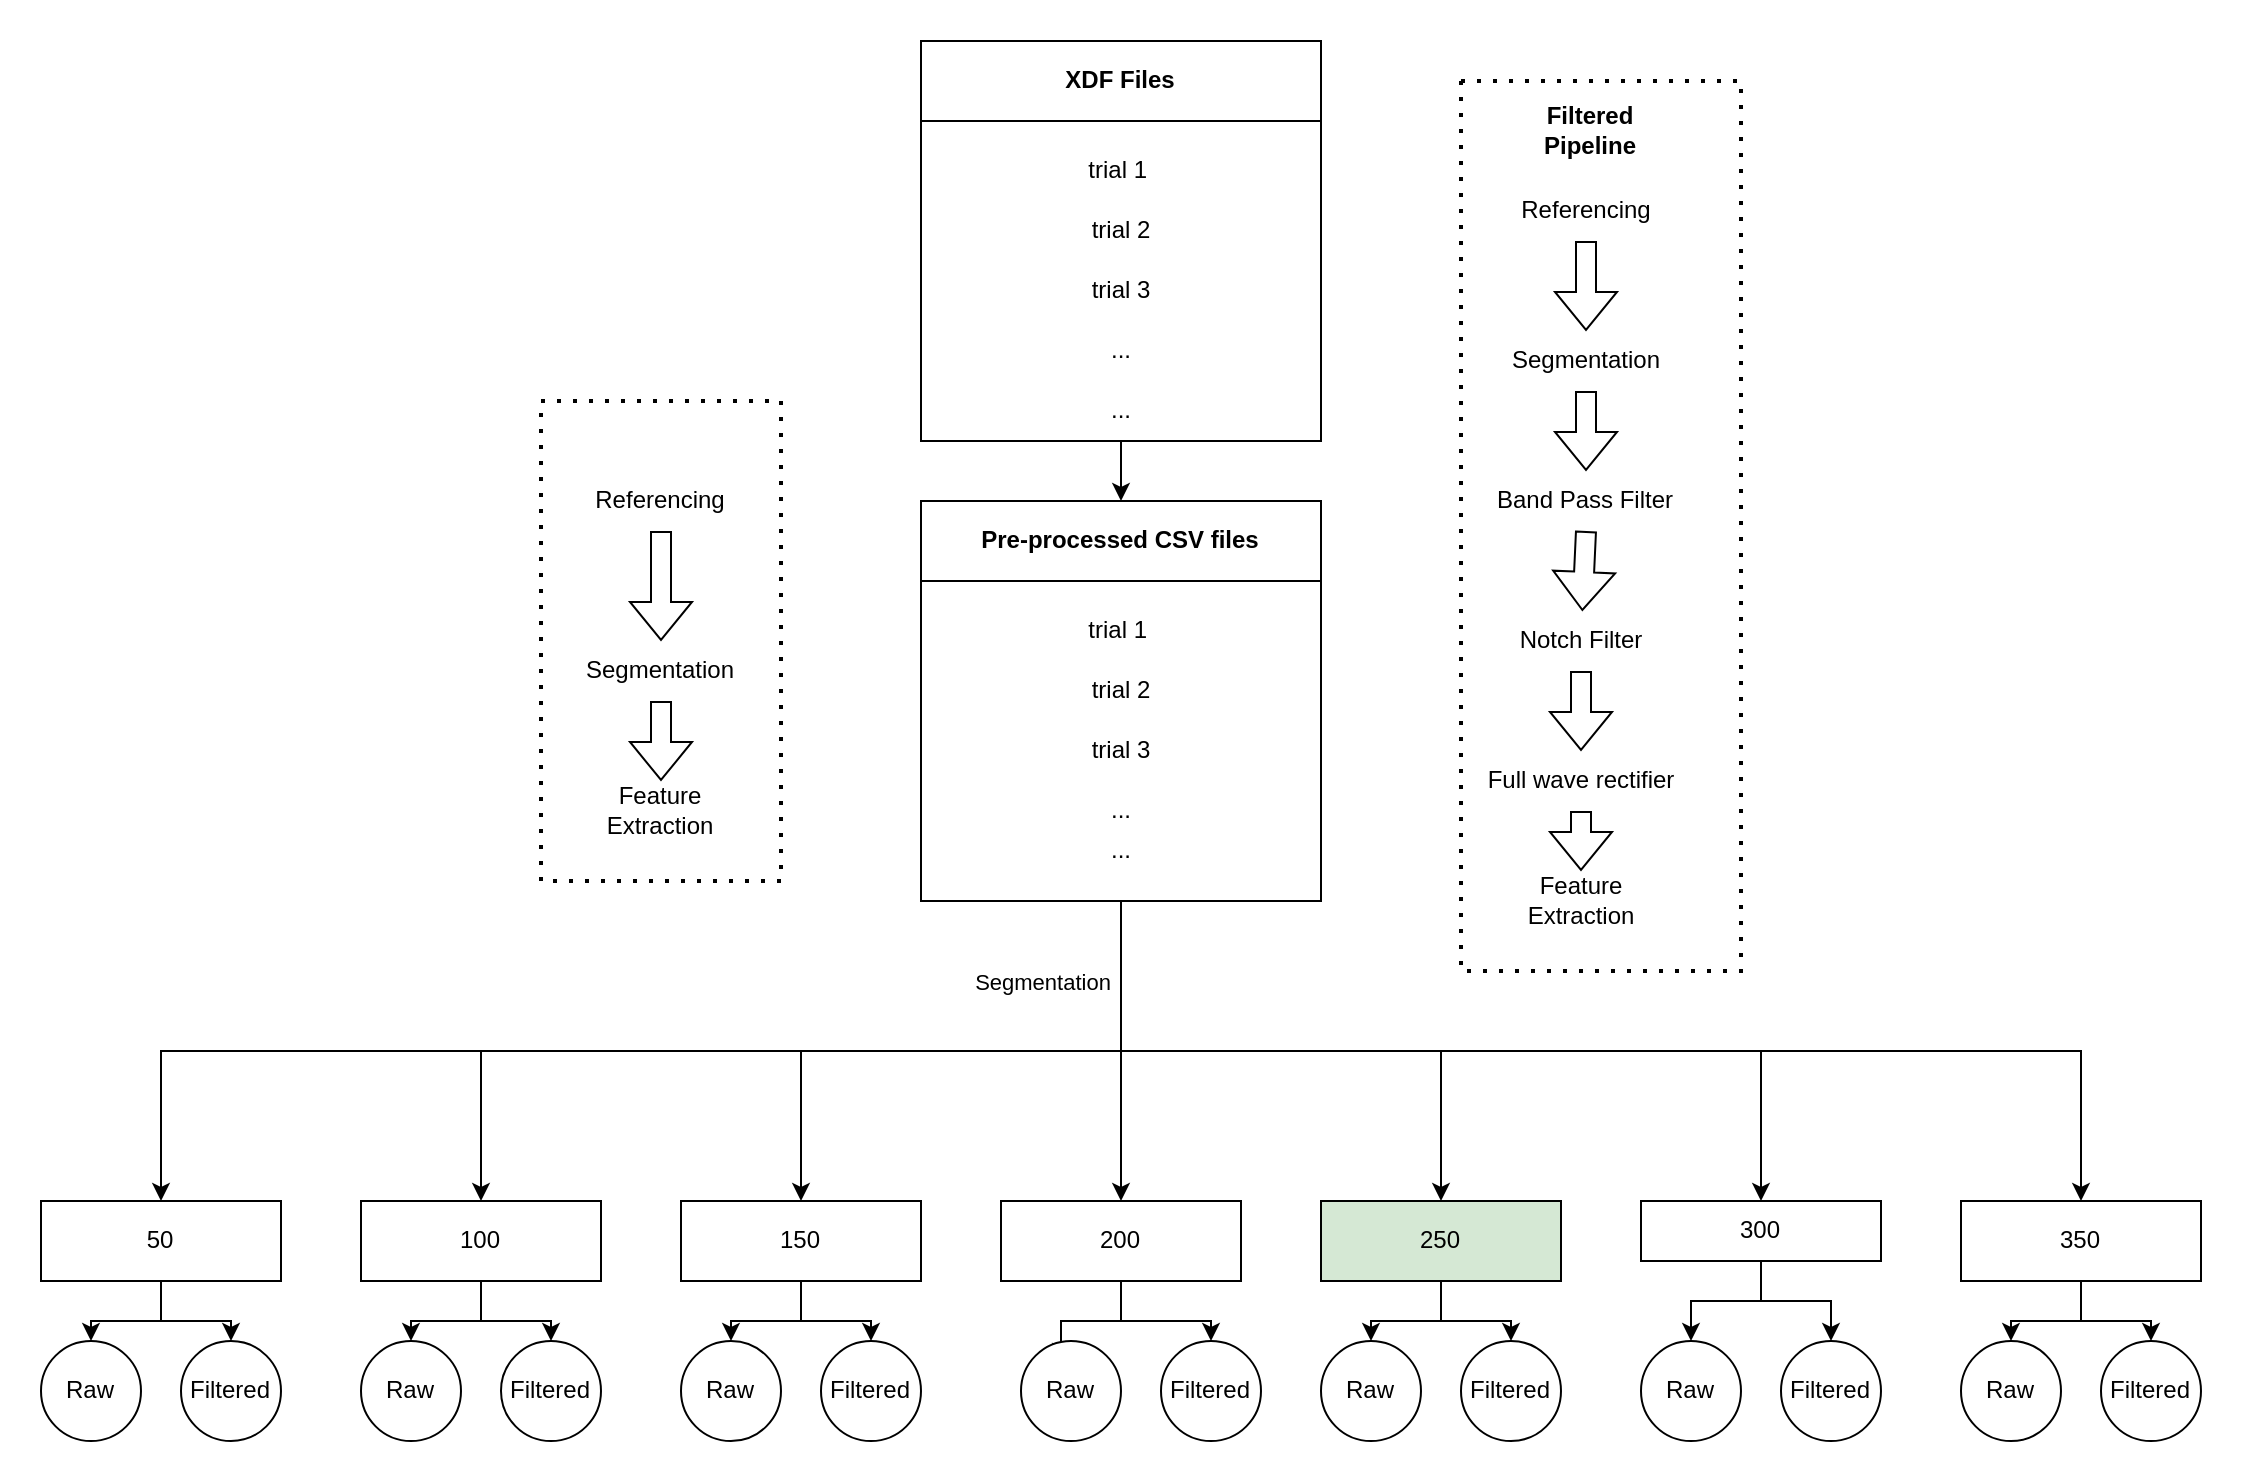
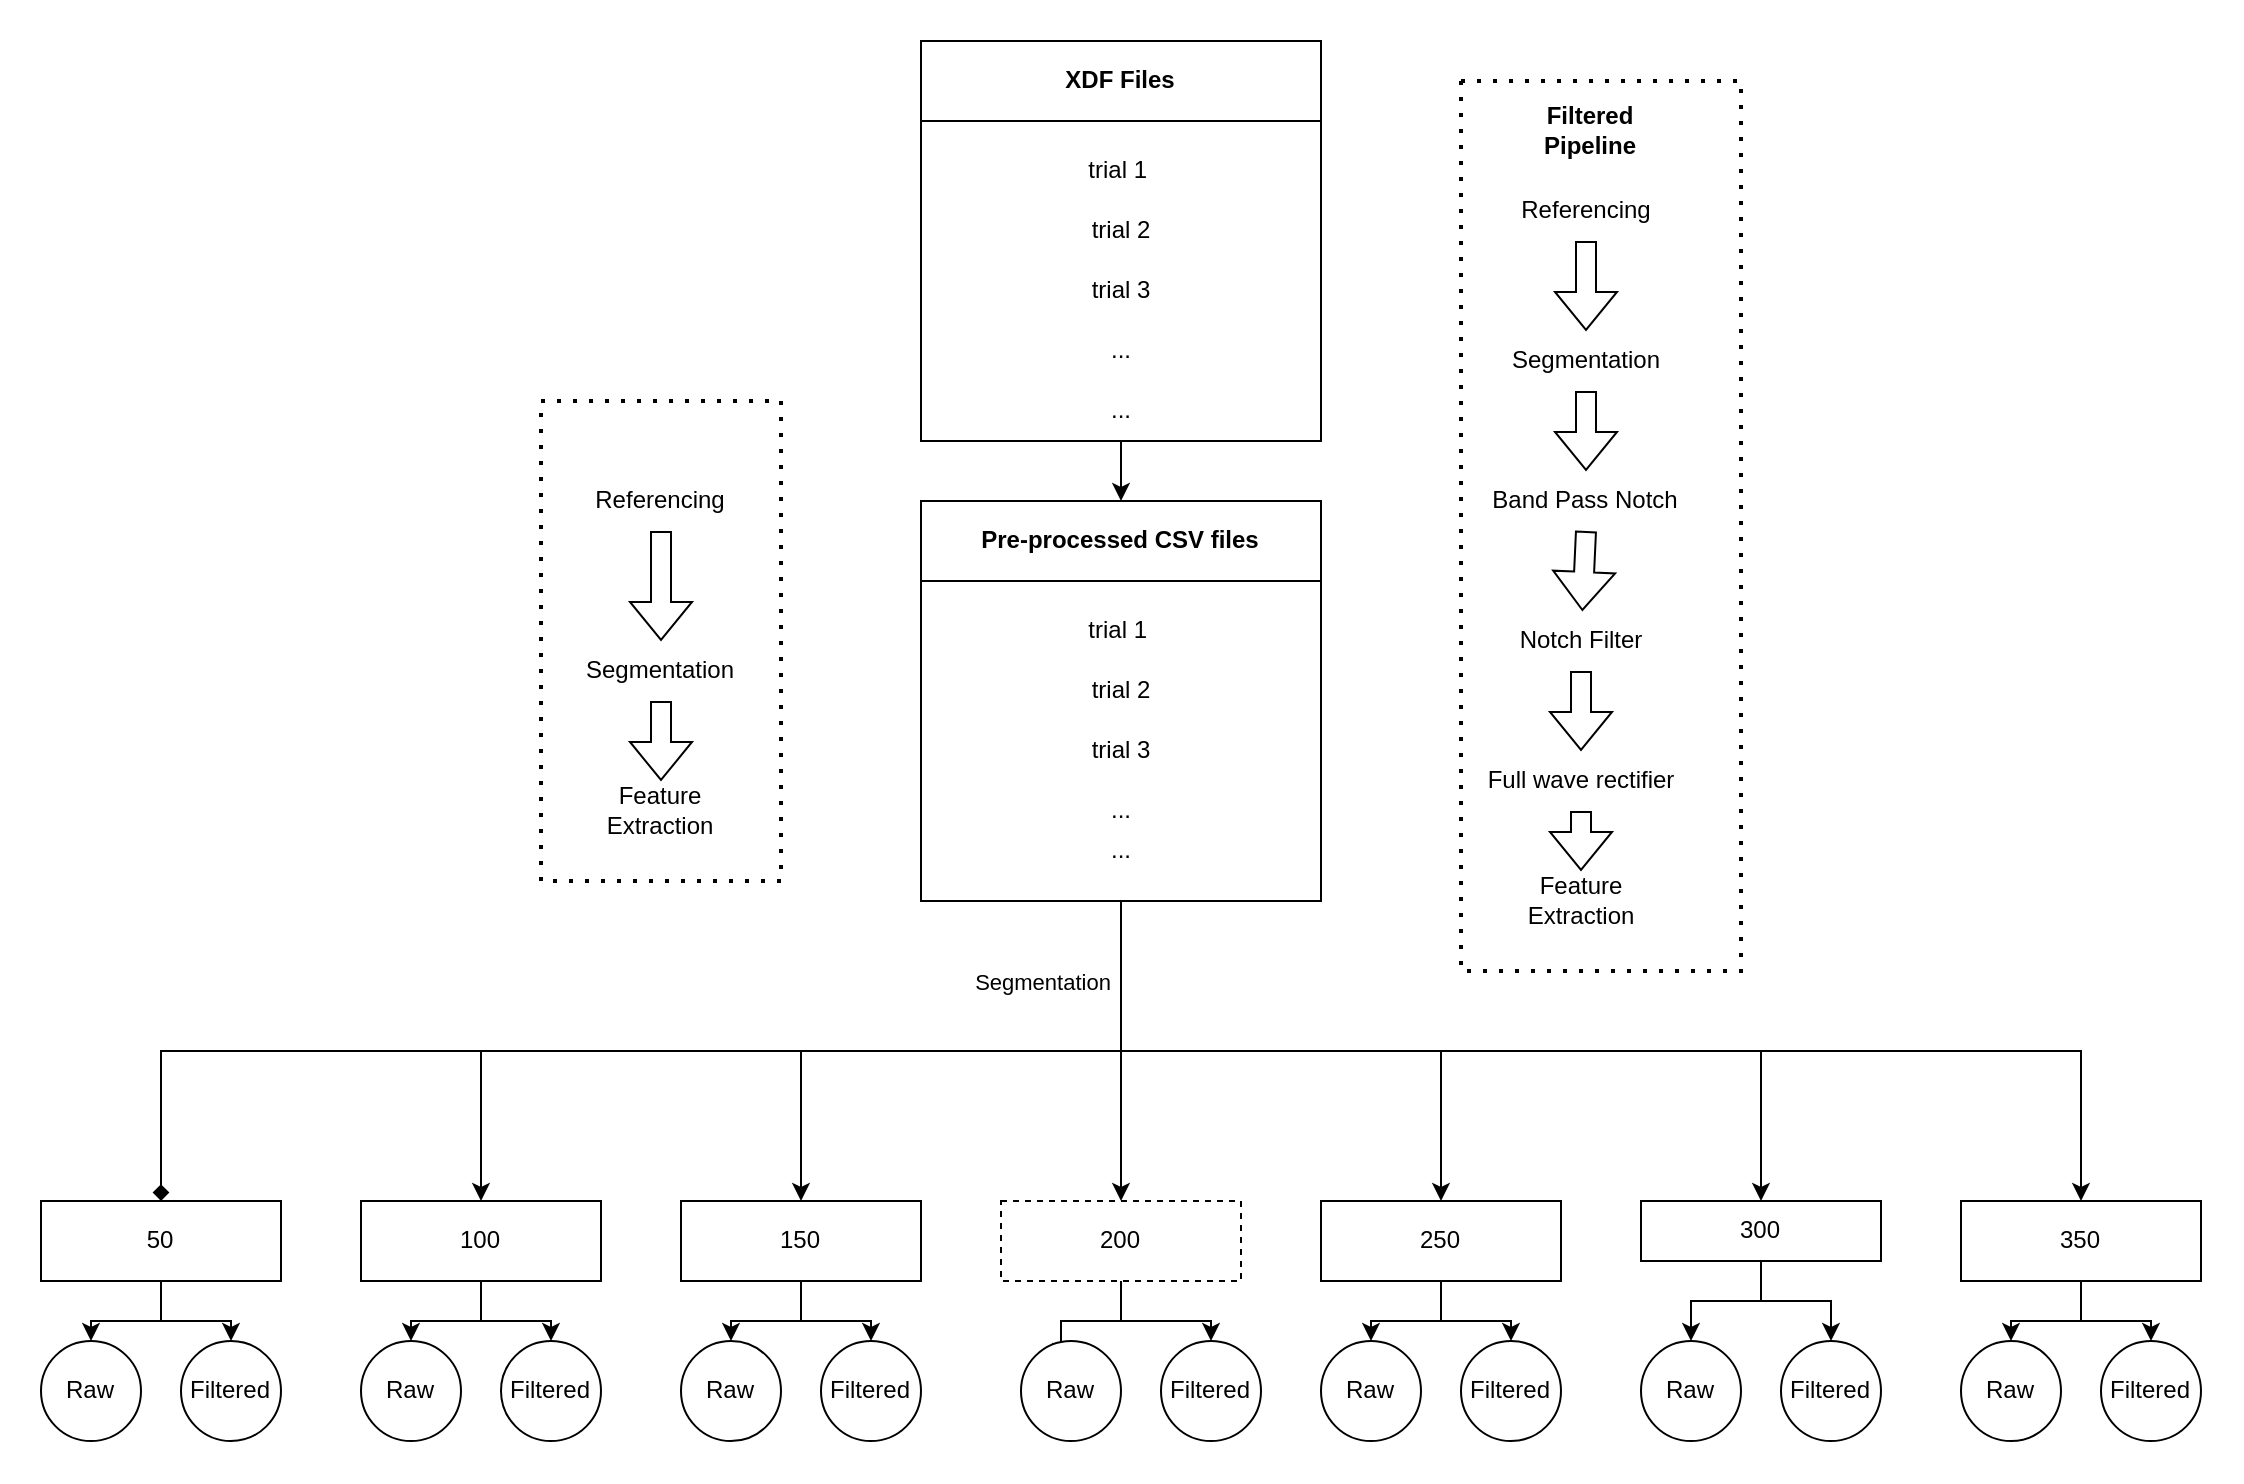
node "Band Pass Filter": label "Band Pass Filter" -> "Band Pass Notch"
edge "Pre-processed CSV files" -> "50": arrowhead classic -> diamond
node "200": style solid -> dashed
node "250": fillcolor #d5e8d4 -> #ffffff
